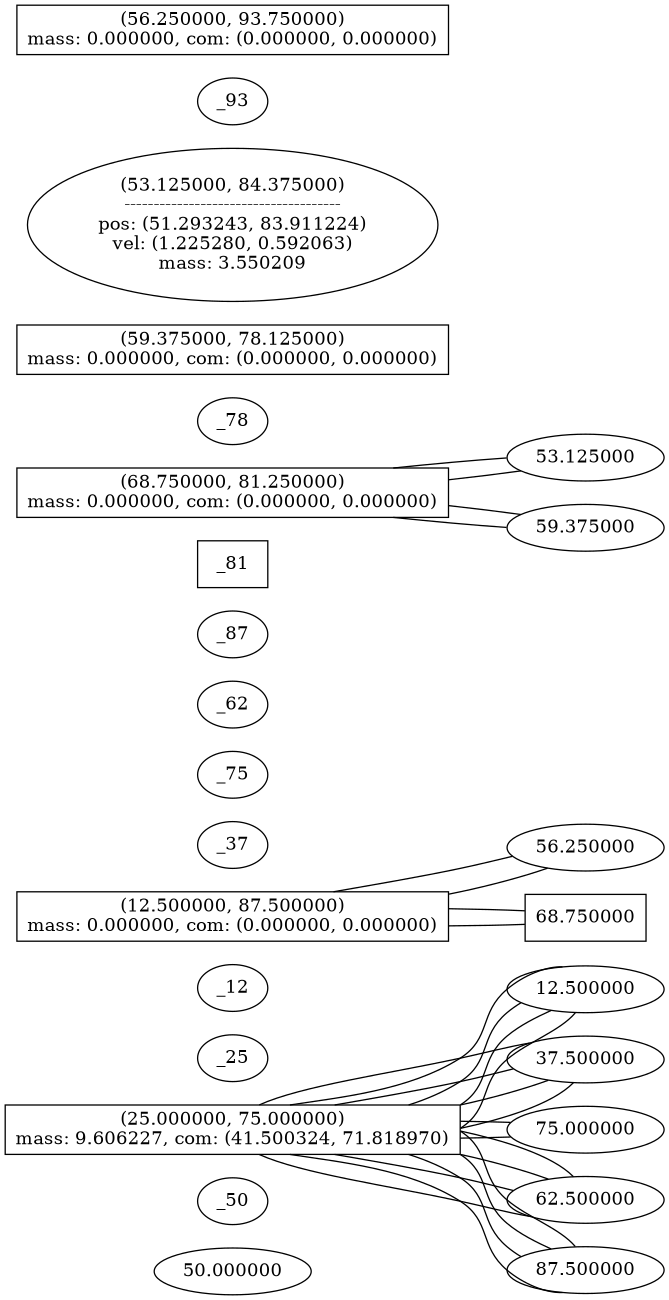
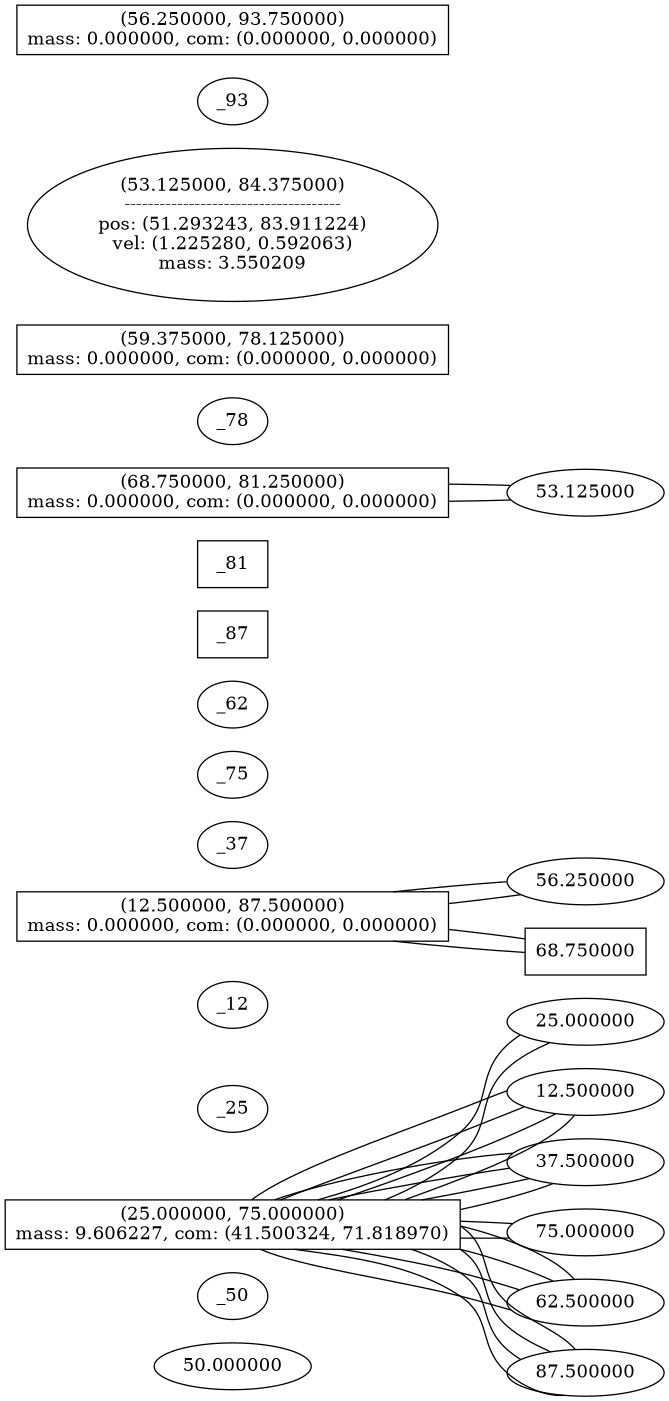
node "59.375000": removed
node "_87": shape ellipse -> box
node "25.000000": added
